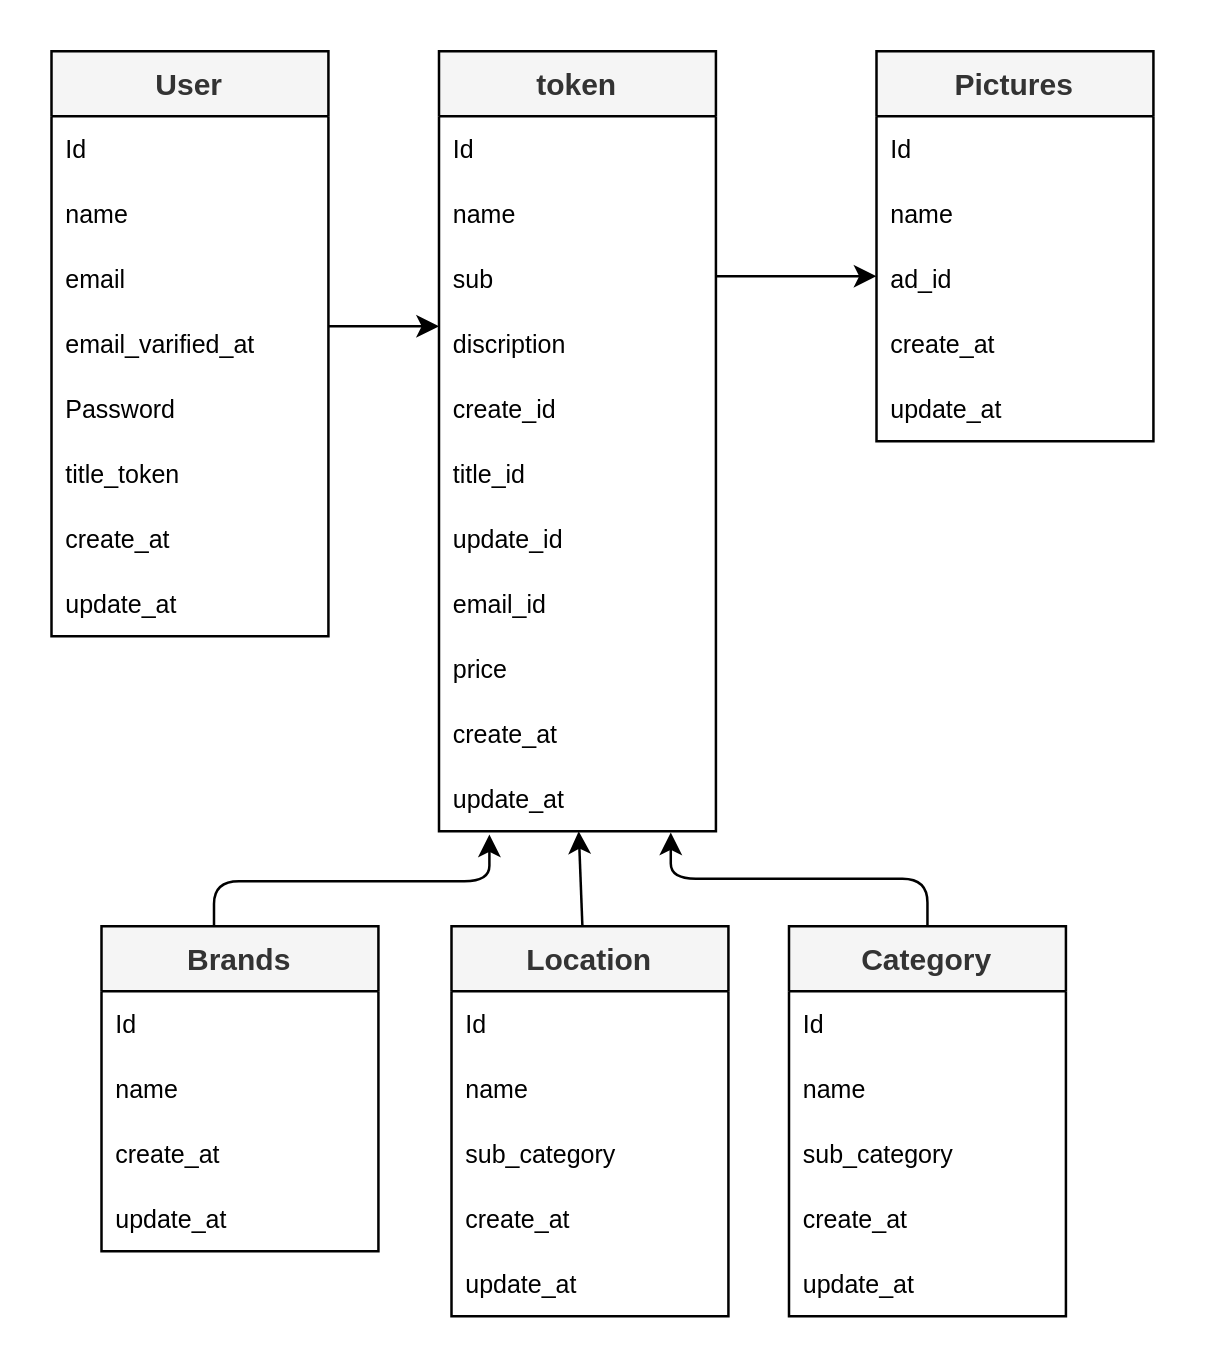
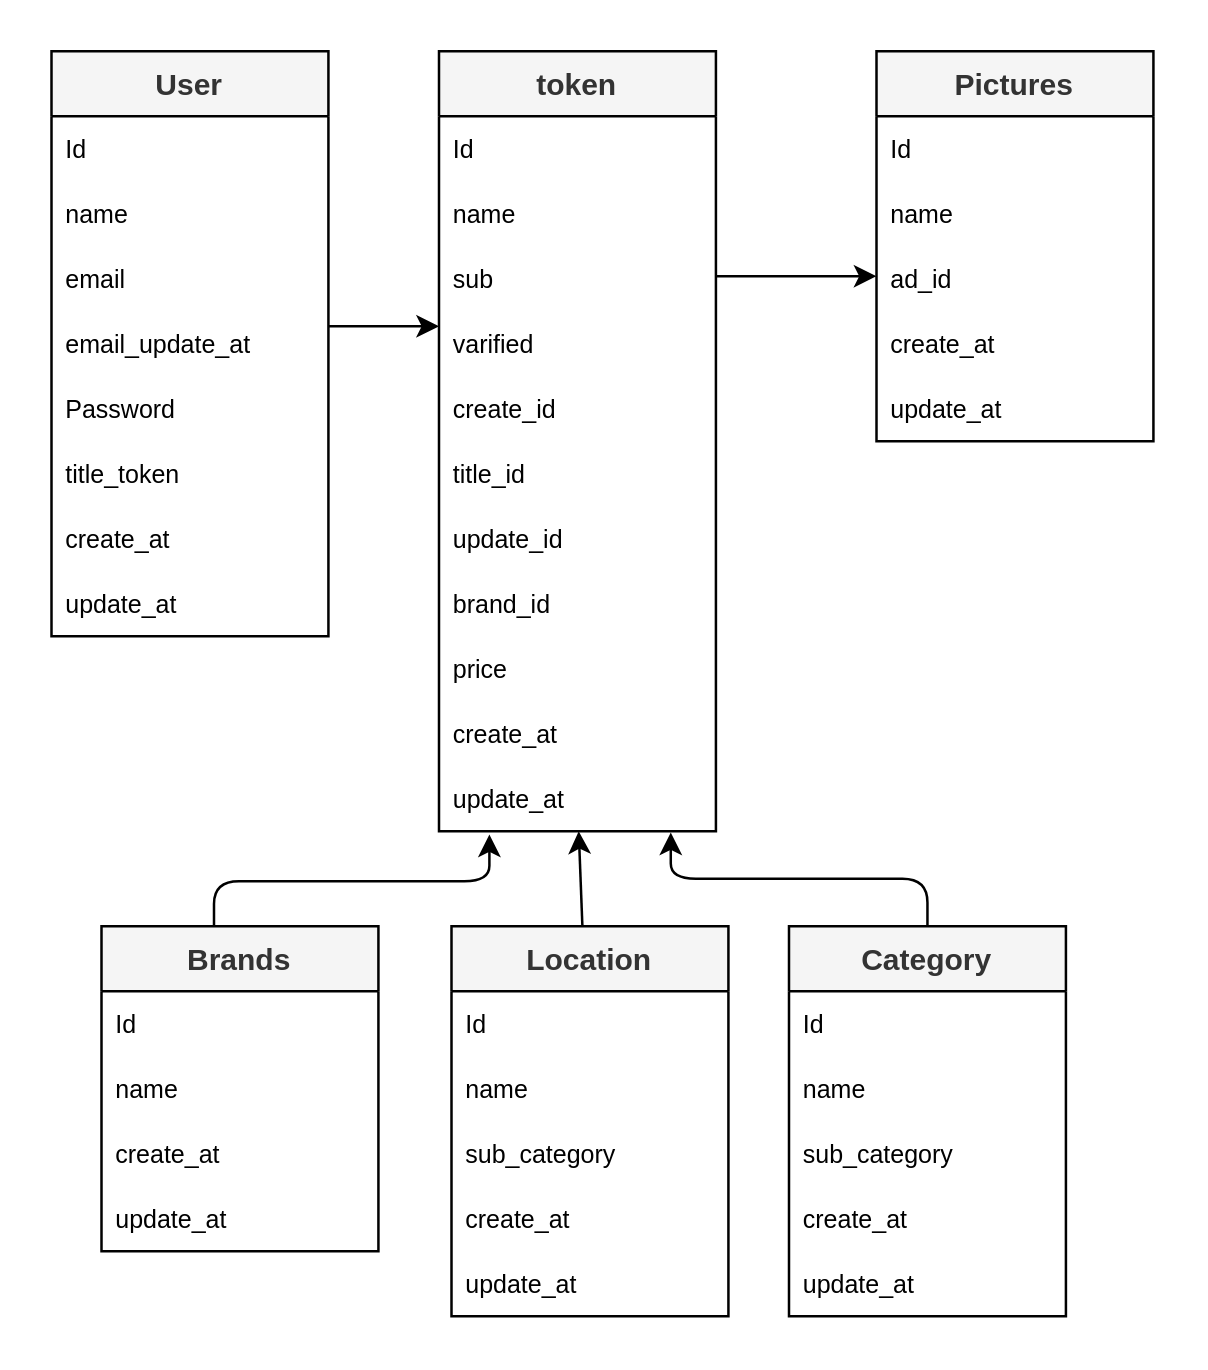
node "email_varified_at": label "email_varified_at" -> "email_update_at"
node "discription": label "discription" -> "varified"
node "email_id": label "email_id" -> "brand_id"
